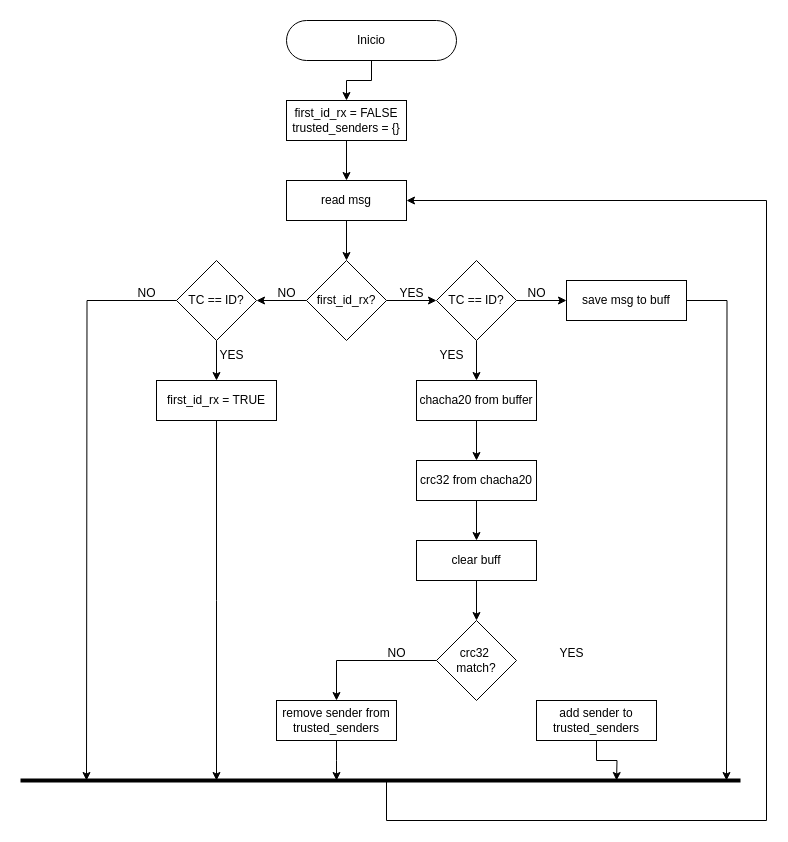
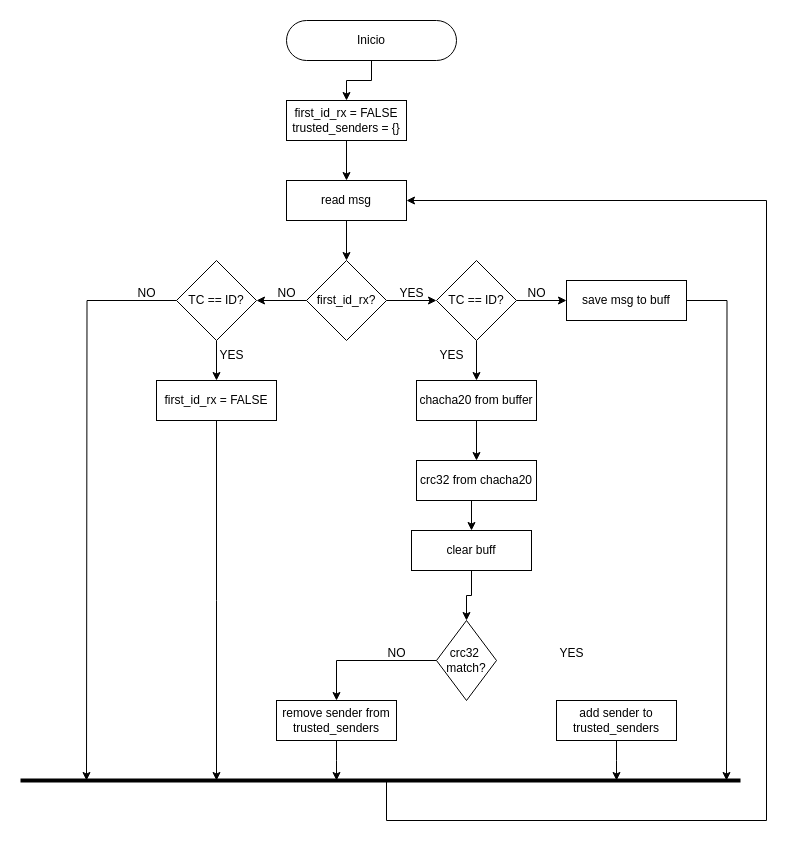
node "first_id_rx = TRUE": label "first_id_rx = TRUE" -> "first_id_rx = FALSE"
node "clear buff": moved (477, 561) -> (472, 551)
node "crc32 match?": size 80x80 -> 60x80
node "add sender to trusted_senders": moved (597, 721) -> (617, 721)
